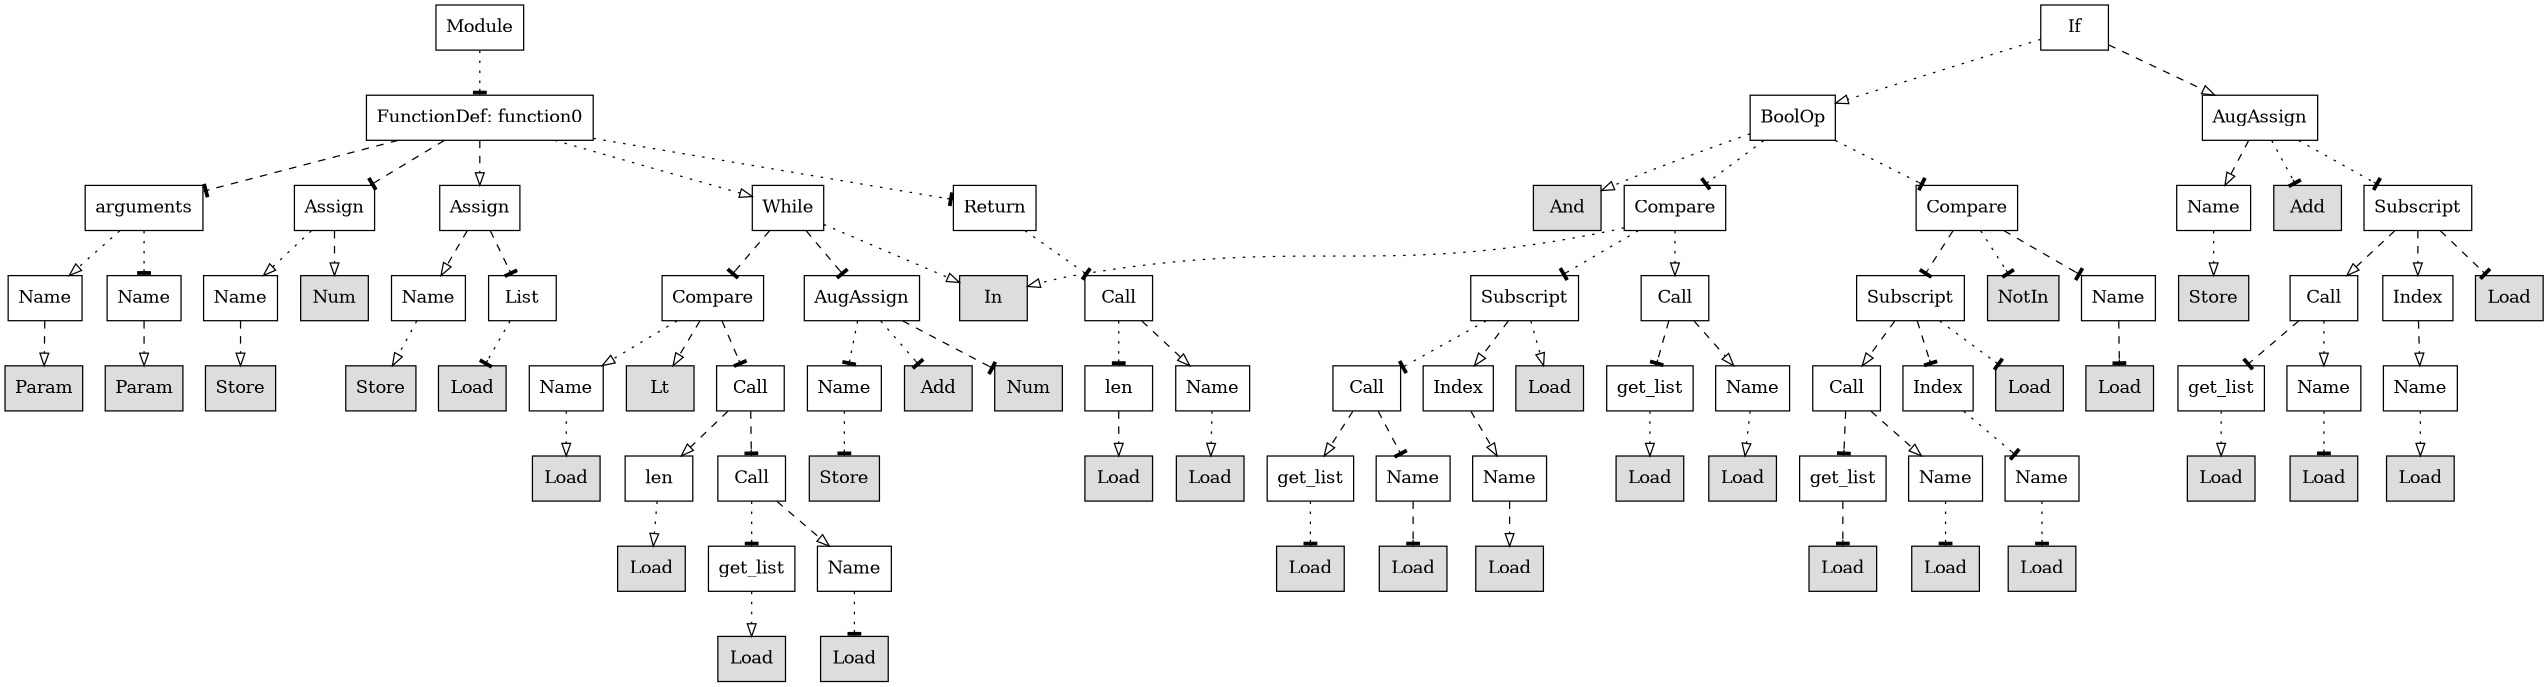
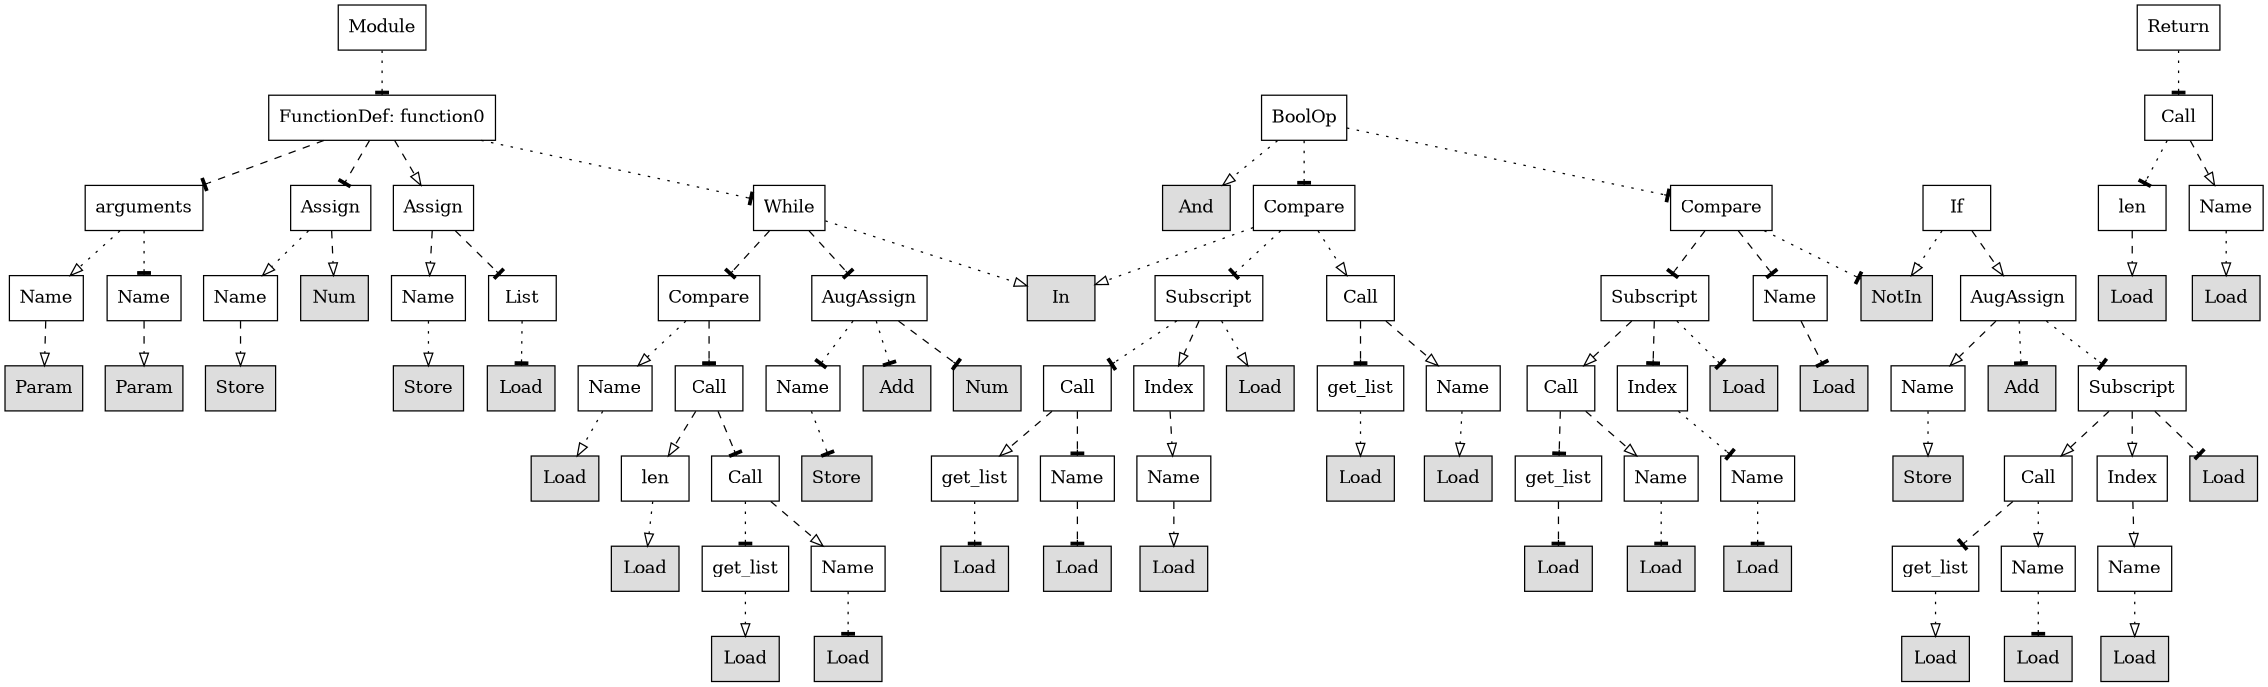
edge "If" -> "BoolOp": now "If" -> "NotIn"
edge "FunctionDef: function0" -> "While": arrowhead onormal -> tee
edge "FunctionDef: function0" -> "Return": removed
node "Lt": removed
